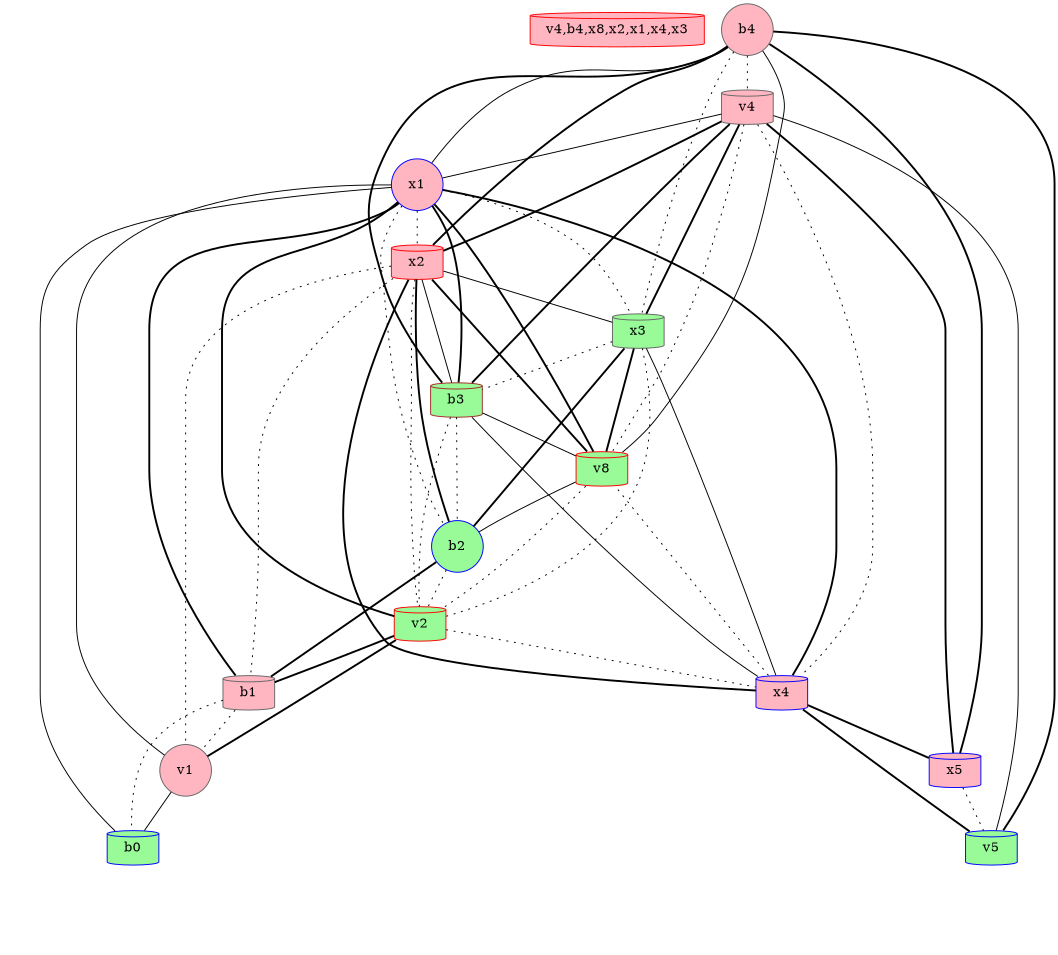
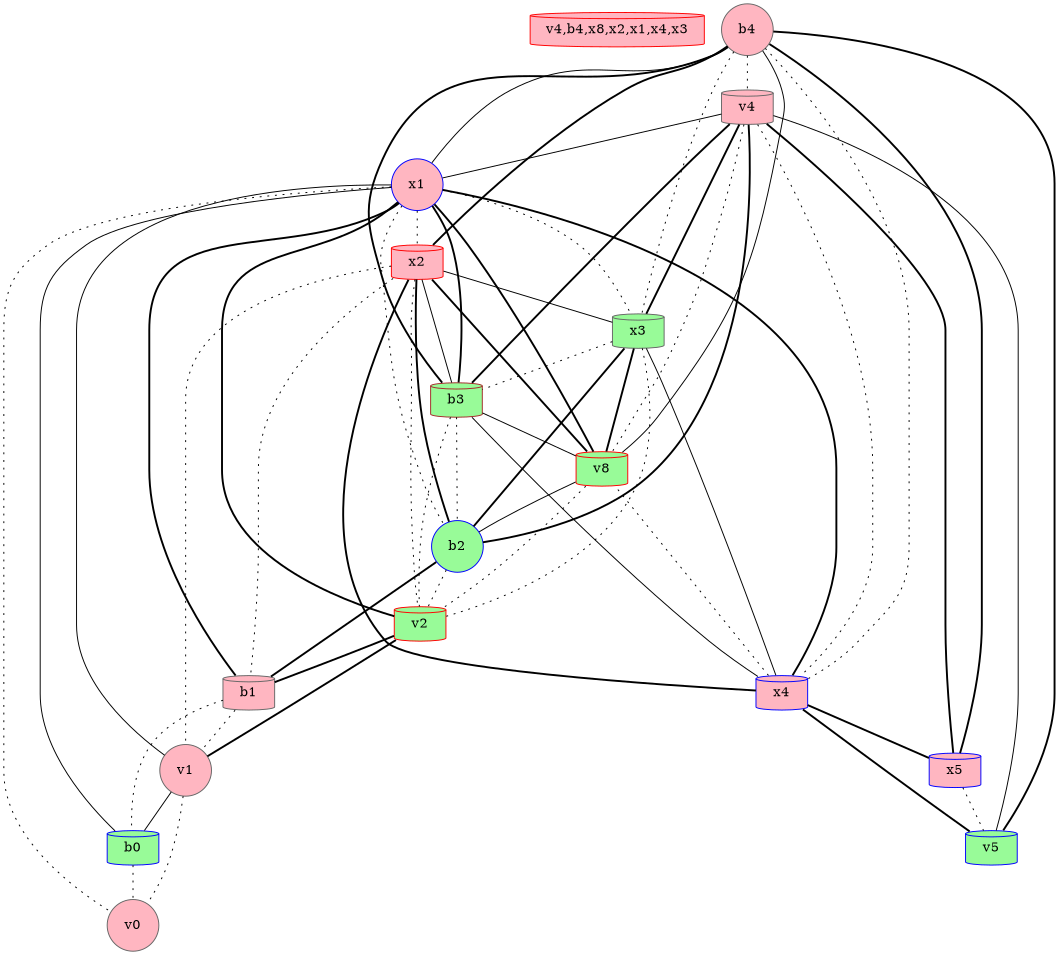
edge "v4" -- "x2": now "v4" -- "b2"
edge "v2" -- "x4": now "b4" -- "x4"
node "v0": added
